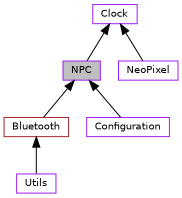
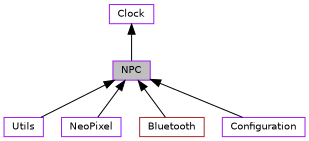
edge "NeoPixel" -> "Clock": now "NeoPixel" -> "NPC"
edge "Utils" -> "Bluetooth": now "Utils" -> "NPC"
